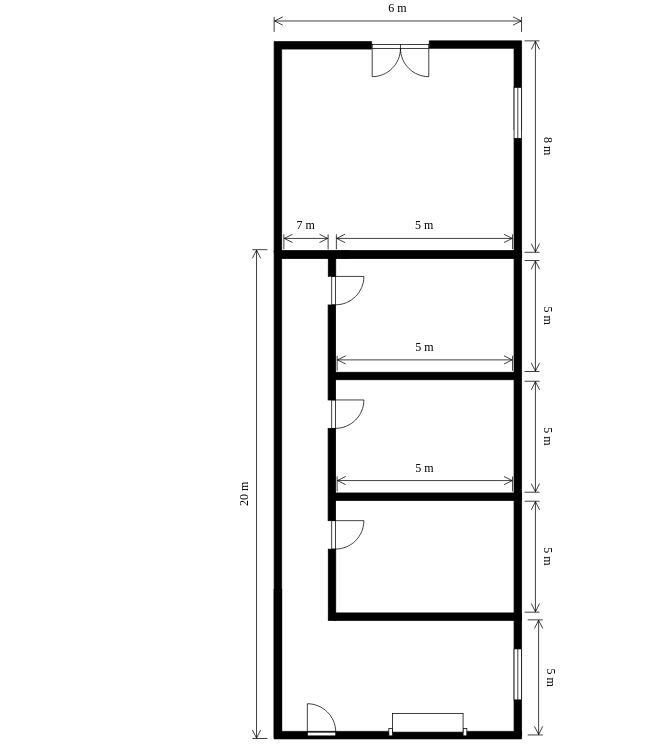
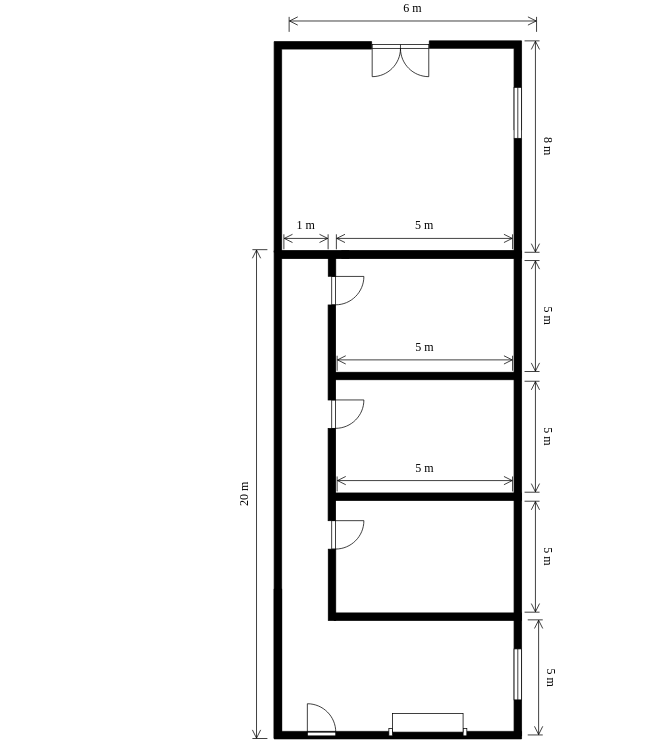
node "6 m": moved (398, 24) -> (413, 24)
node "7 m": label "7 m" -> "1 m"
